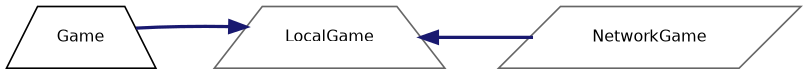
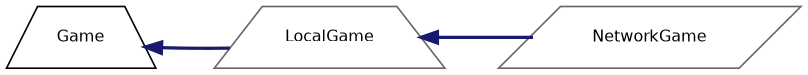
edge "Game" -> "LocalGame": reversed
